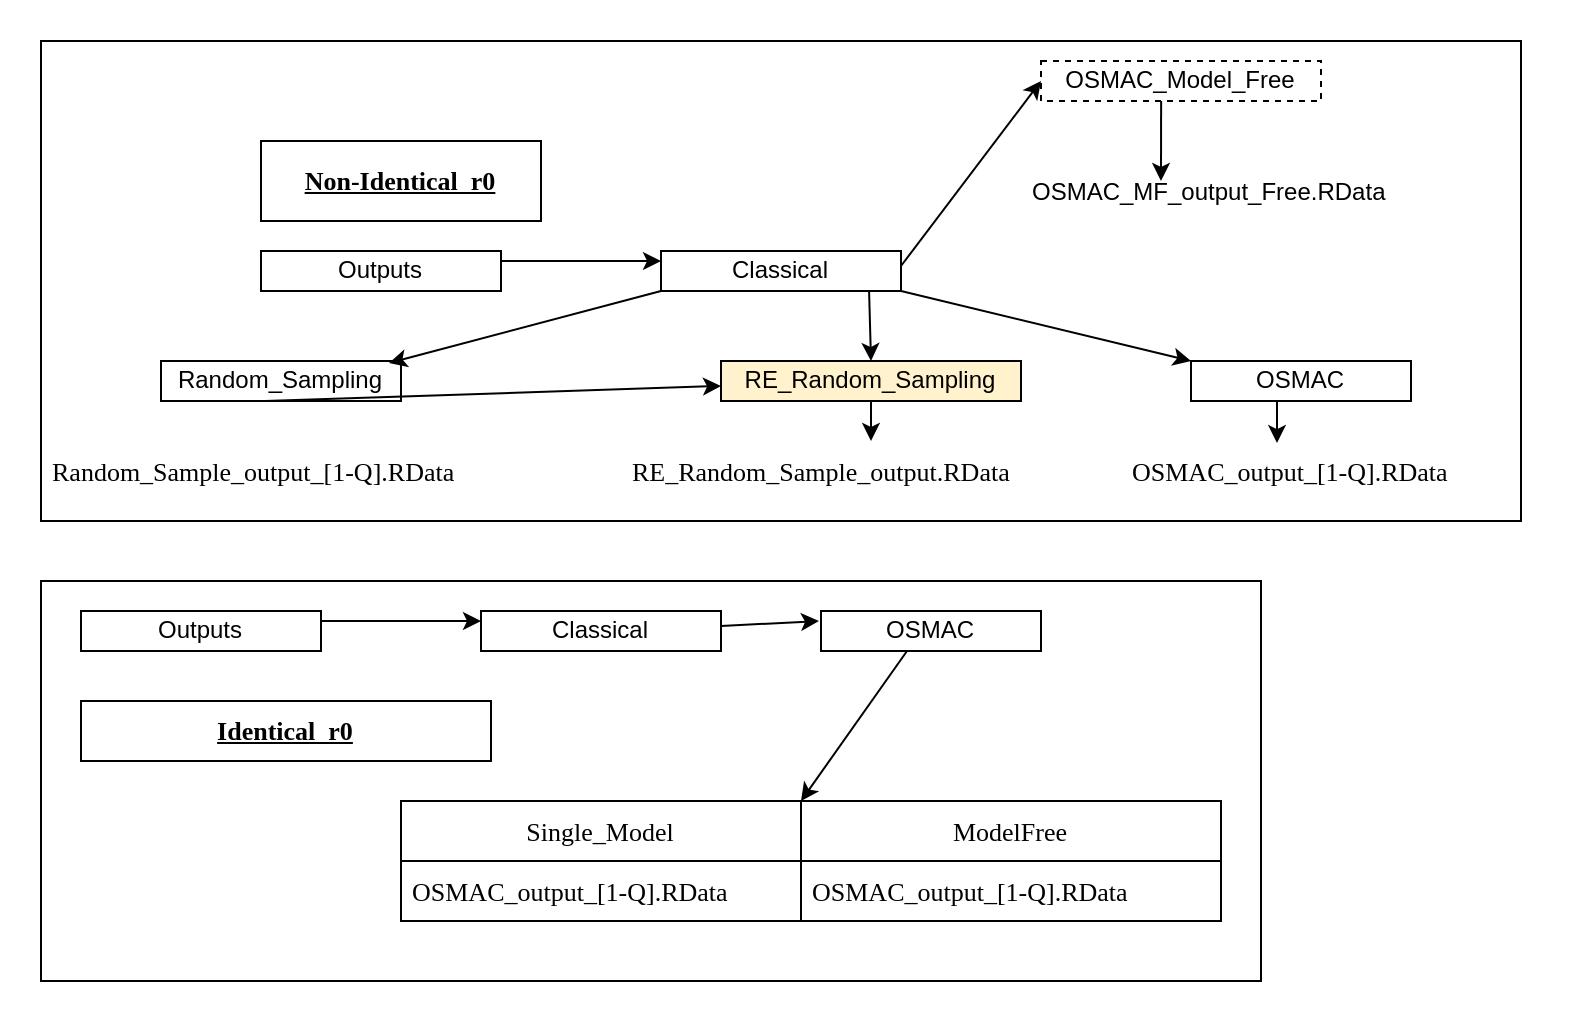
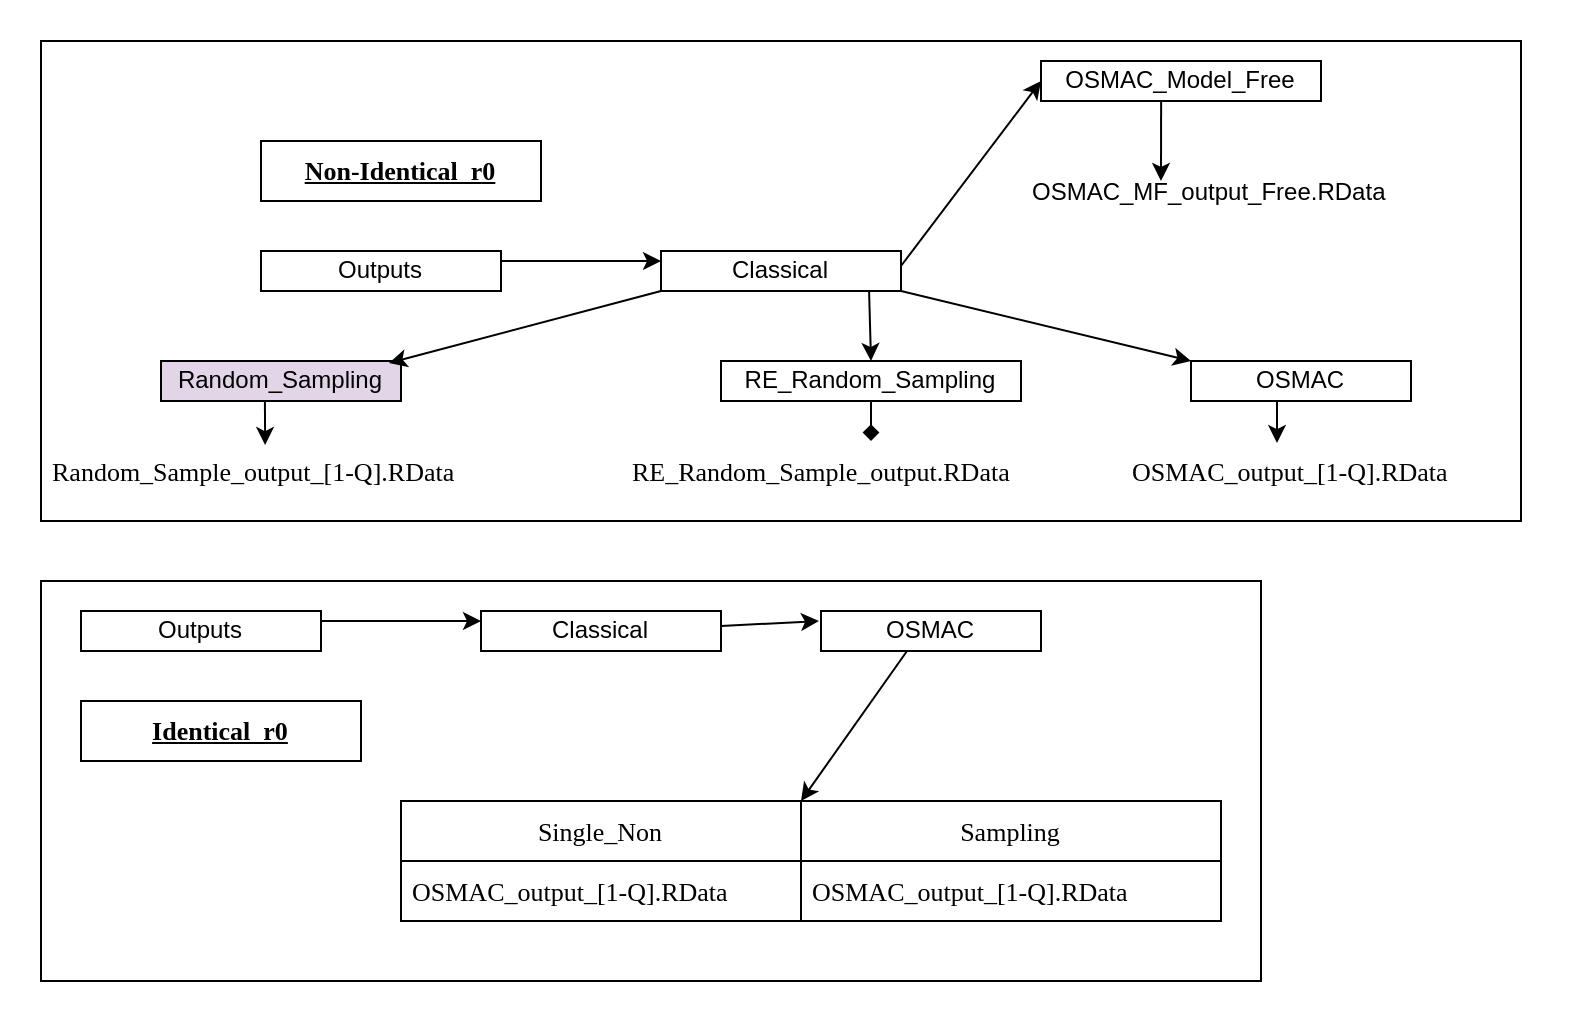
node "OSMAC_Model_Free": style dashed -> solid
node "Non-Identical_r0": size 280x80 -> 280x60
node "Random_Sampling": fillcolor #ffffff -> #e1d5e7
node "RE_Random_Sampling": fillcolor #fff2cc -> #ffffff
edge "Random_Sampling" -> "RE_Random_Sampling": now "Random_Sampling" -> "Random_Sample_output_[1-Q].RData"
edge "RE_Random_Sampling" -> "RE_Random_Sample_output.RData": arrowhead classic -> diamond
node "Identical_r0": size 410x60 -> 280x60
node "Single_Model": label "Single_Model" -> "Single_Non"
node "ModelFree": label "ModelFree" -> "Sampling"
